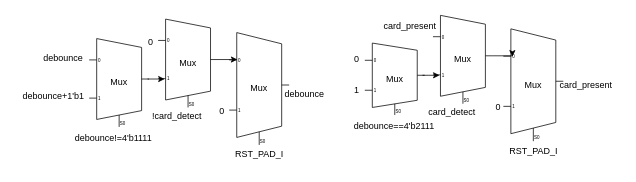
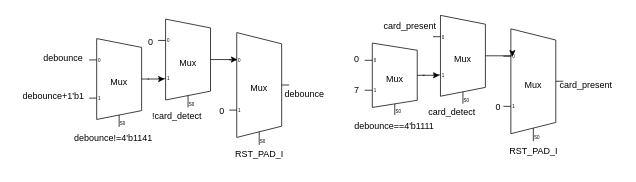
node "1": label "1" -> "7"
node "debounce==4'b2111": label "debounce==4'b2111" -> "debounce==4'b1111"
node "debounce!=4'b1111": label "debounce!=4'b1111" -> "debounce!=4'b1141"
